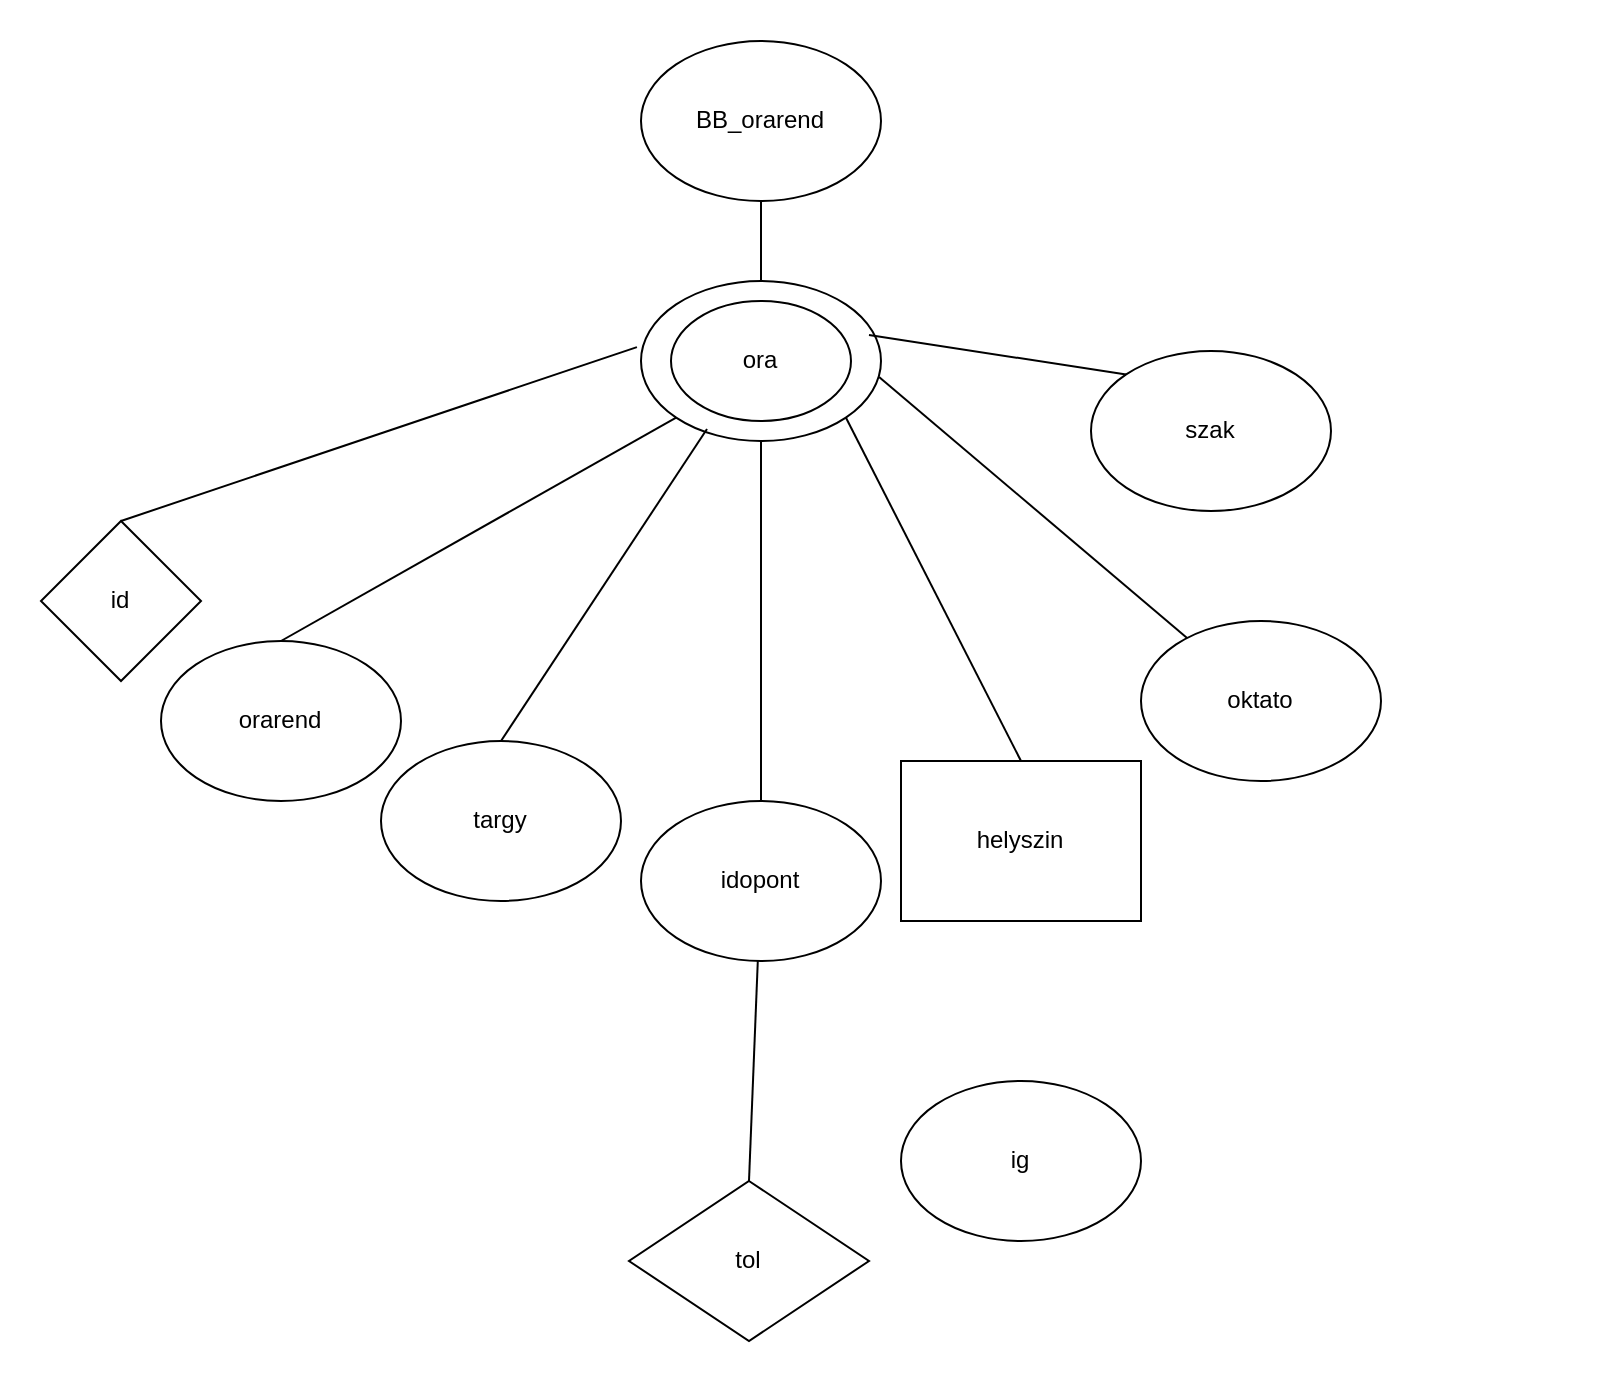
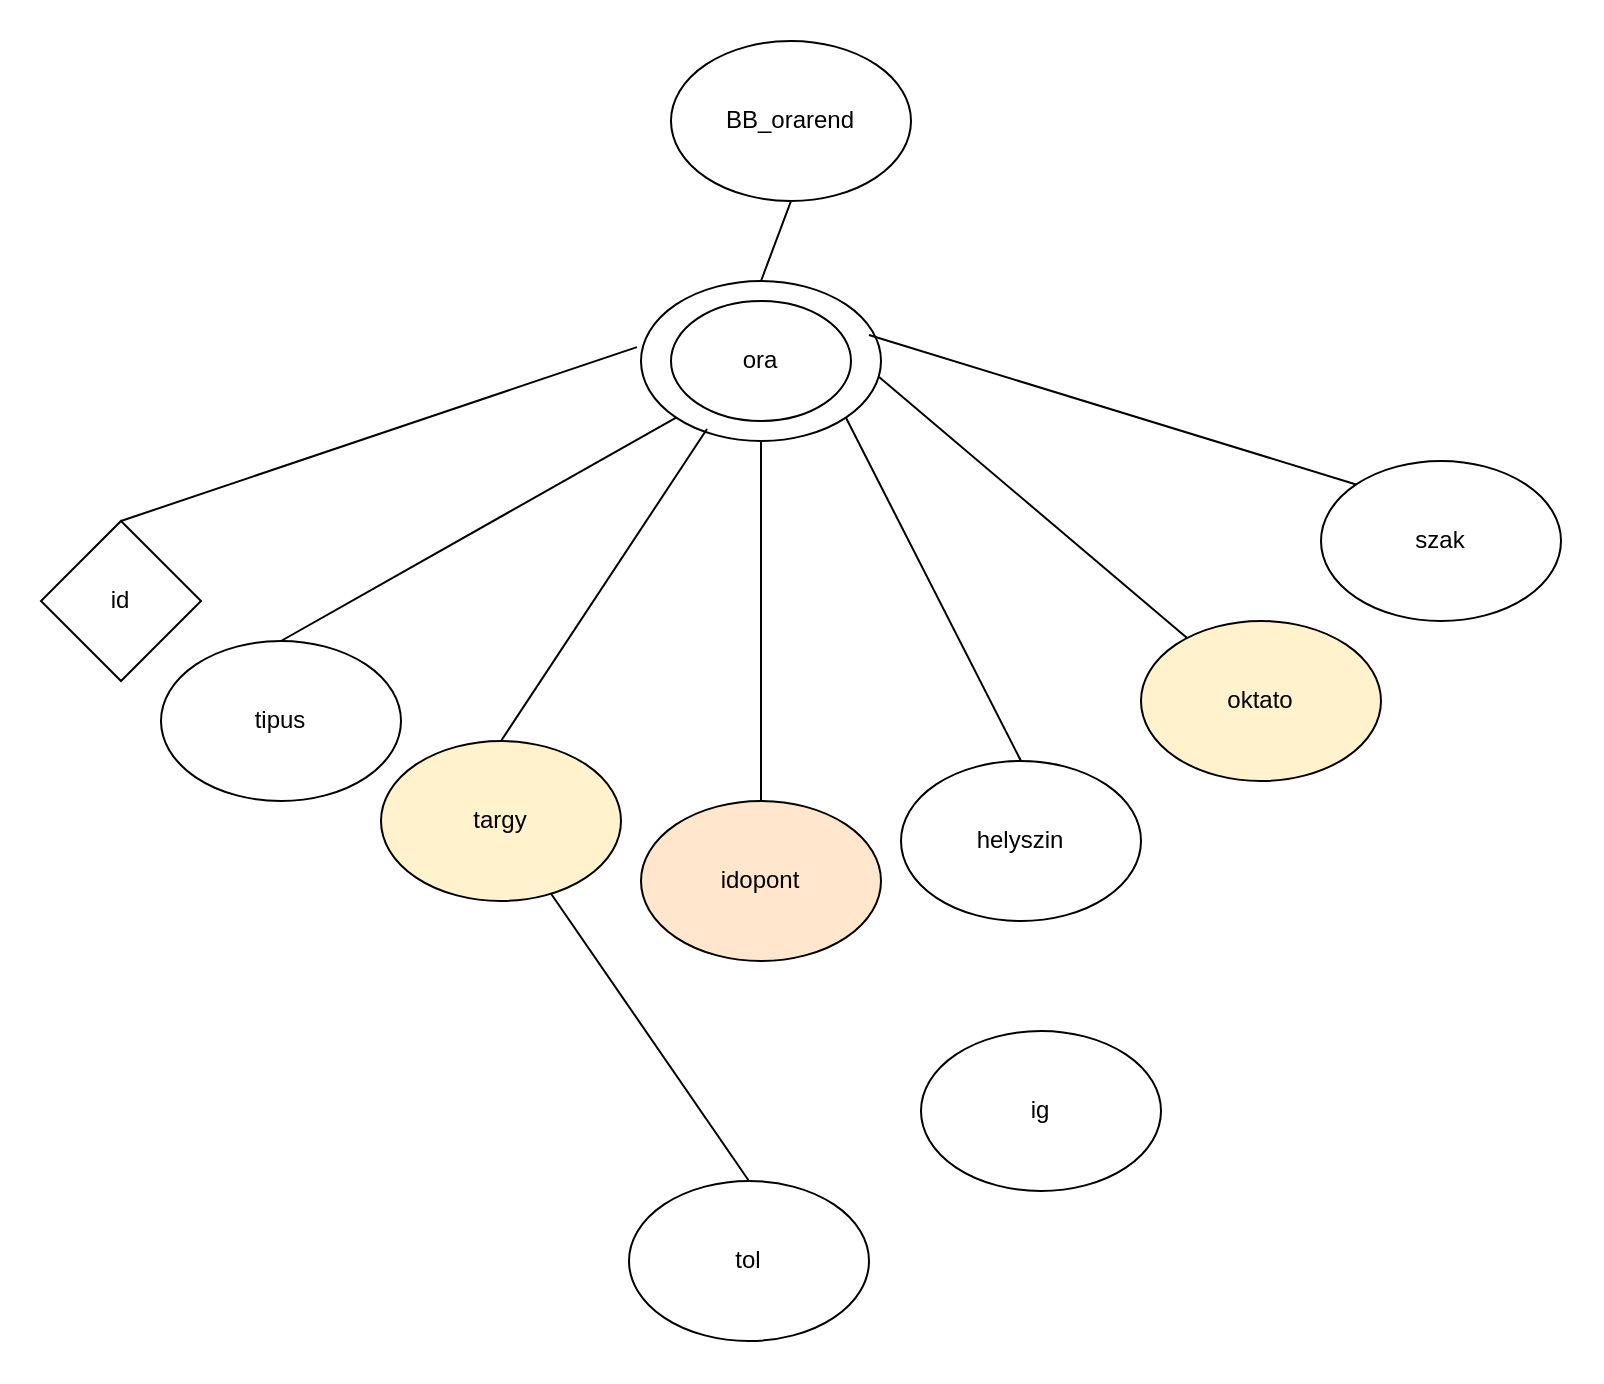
node "BB_orarend": moved (761, 121) -> (791, 121)
node "szak": moved (1211, 431) -> (1441, 541)
node "oktato": fillcolor #ffffff -> #fff2cc
node "orarend": label "orarend" -> "tipus"
node "targy": fillcolor #ffffff -> #fff2cc
node "helyszin": shape rectangle -> ellipse
node "idopont": fillcolor #ffffff -> #ffe6cc
edge "idopont" -- "tol": now "targy" -- "tol"
node "ig": moved (1021, 1161) -> (1041, 1111)
node "tol": shape diamond -> ellipse
